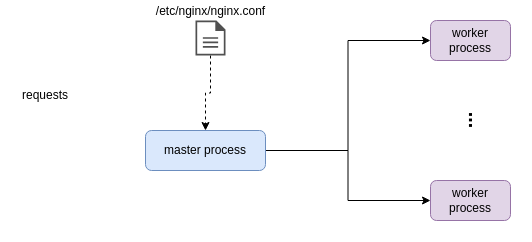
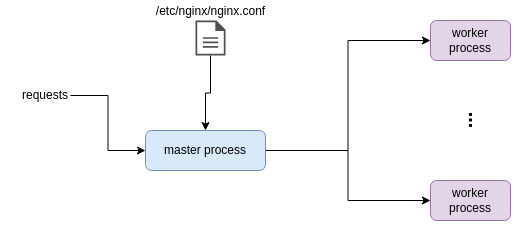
edge "/etc/nginx/nginx.conf" -> "master process": style dashed -> solid
edge "requests" -> "master process": added
